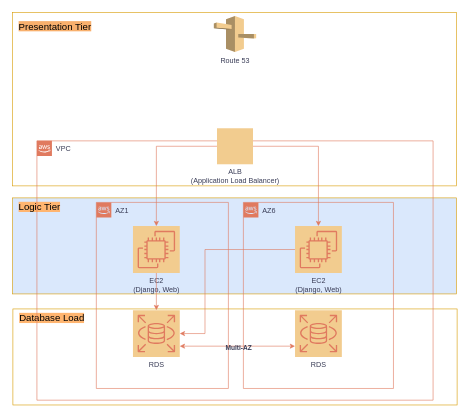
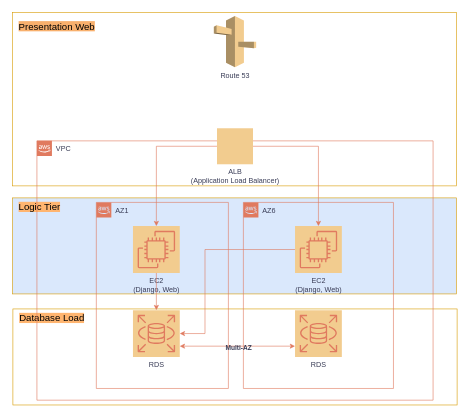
node "Route 53": size 42x36 -> 42x51
node "Presentation Tier": label "Presentation Tier" -> "Presentation Web"
